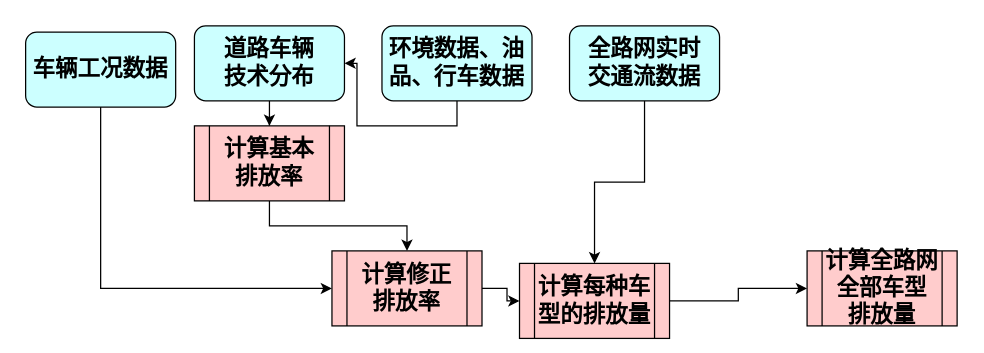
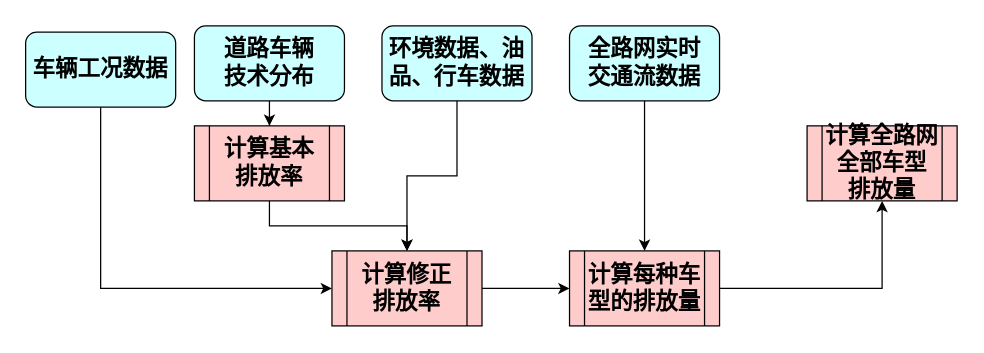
edge "环境数据、油品、行车数据" -> "道路车辆 技术分布": now "环境数据、油品、行车数据" -> "计算修正 排放率"
node "计算全路网全部车型 排放量": moved (882, 288) -> (882, 163)
node "计算每种车型的排放量": moved (594, 301) -> (644, 288)
